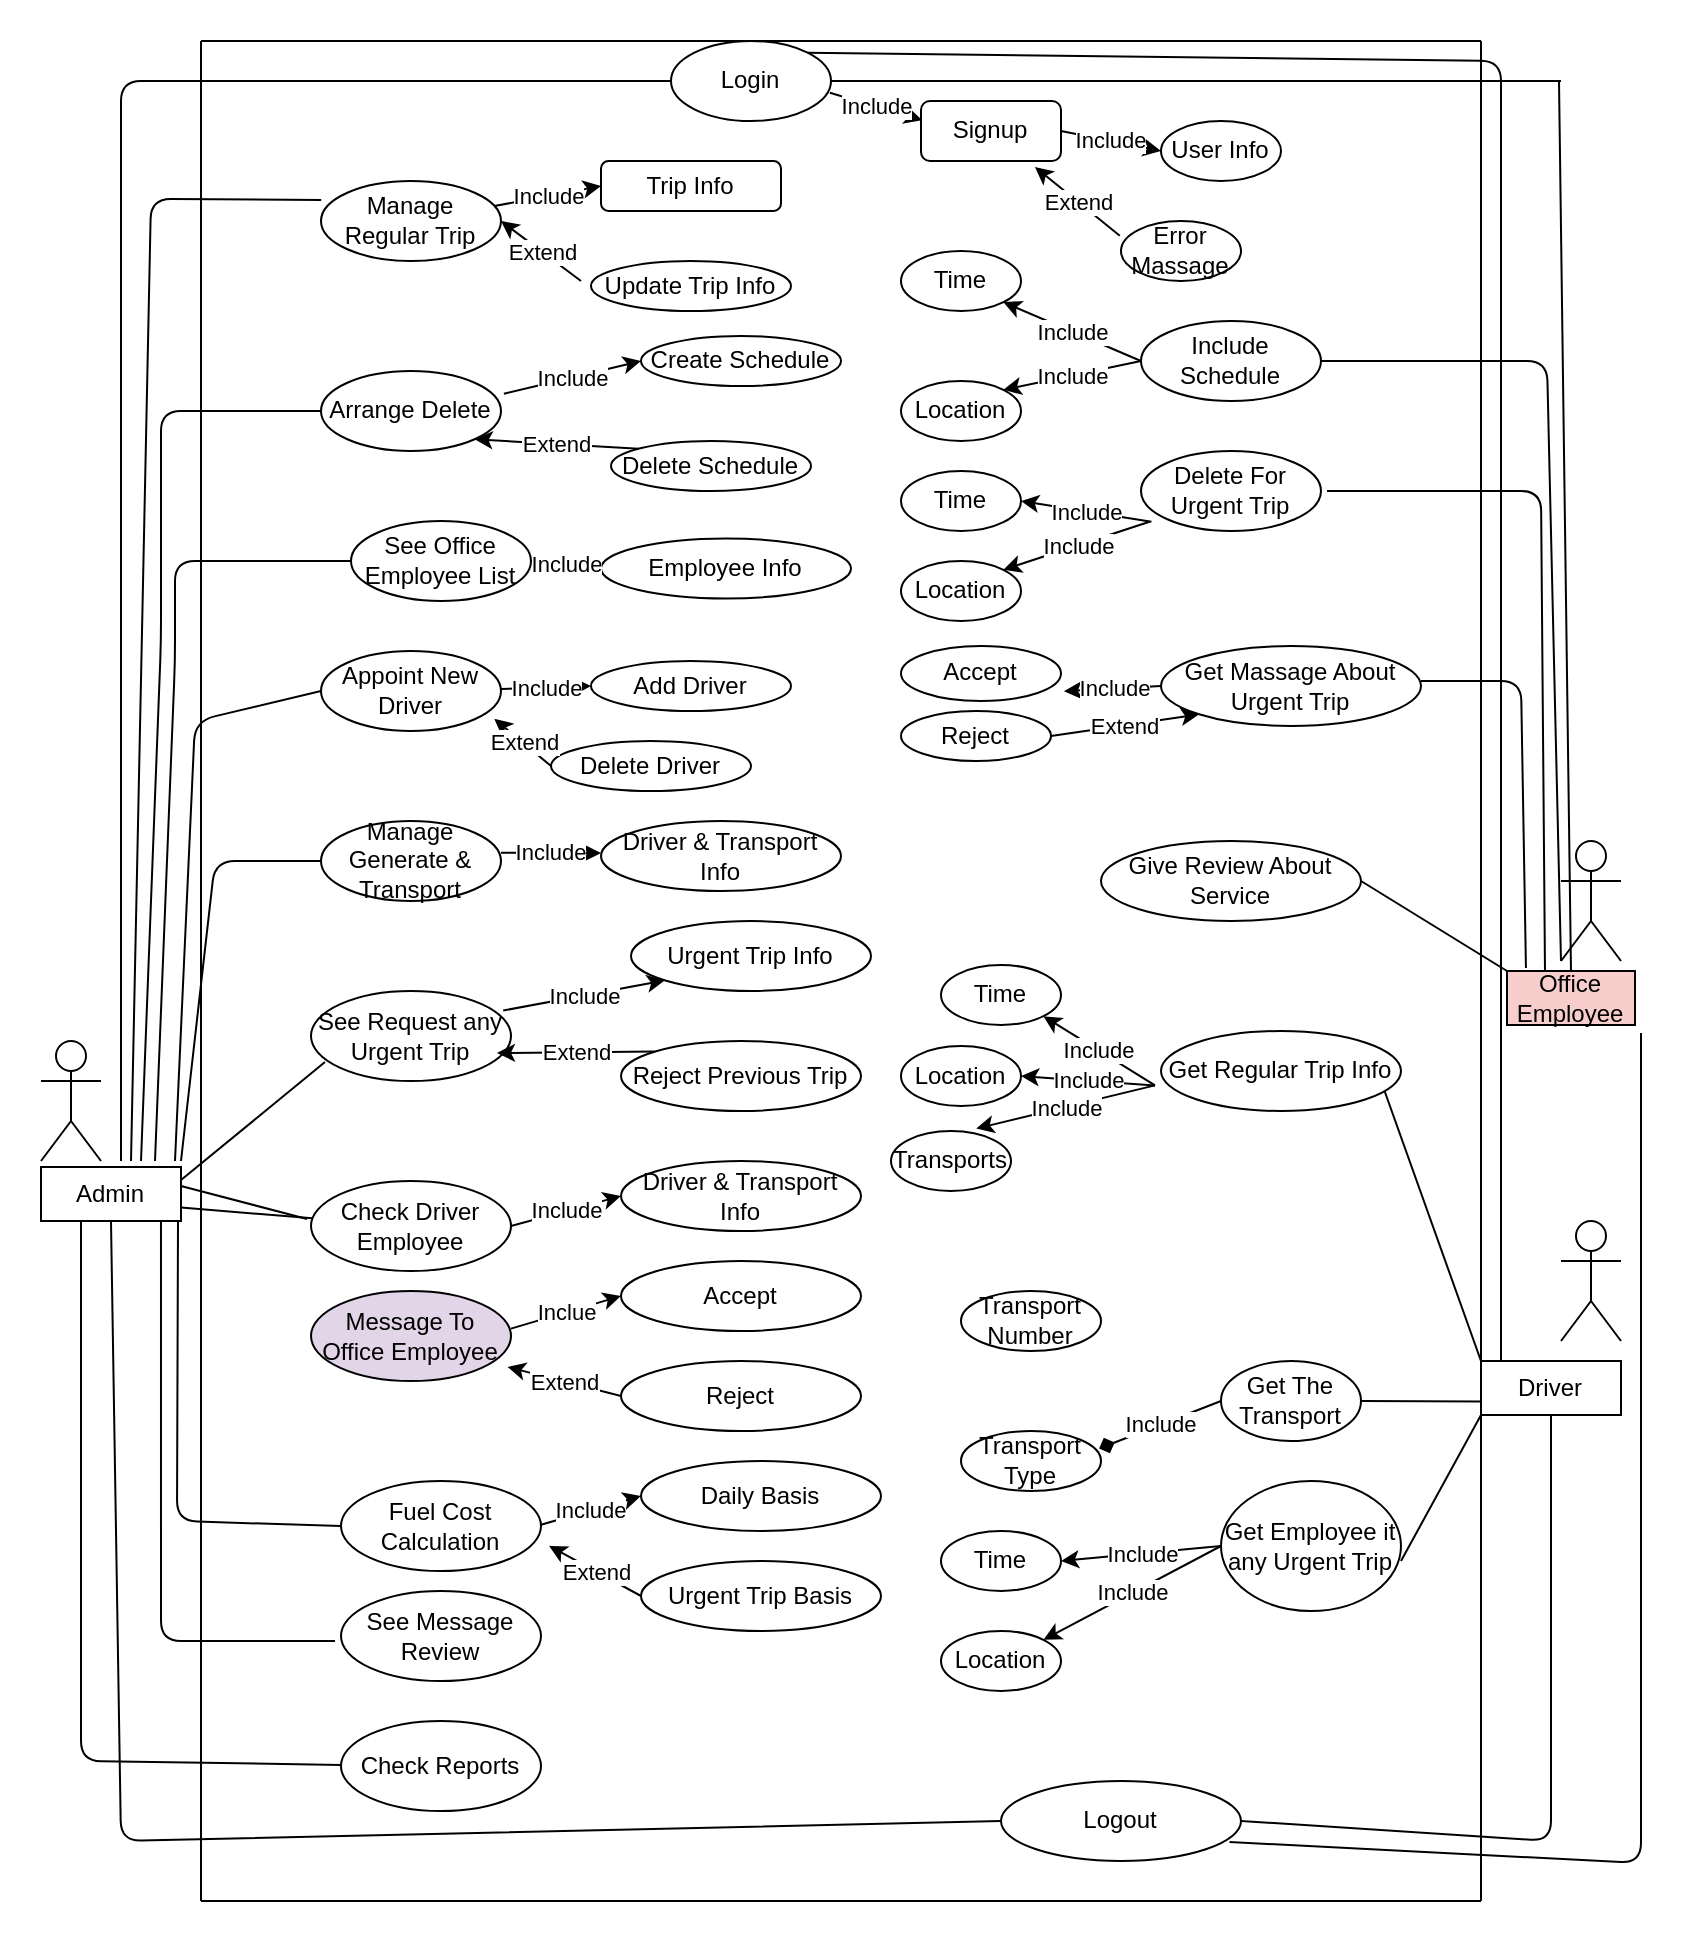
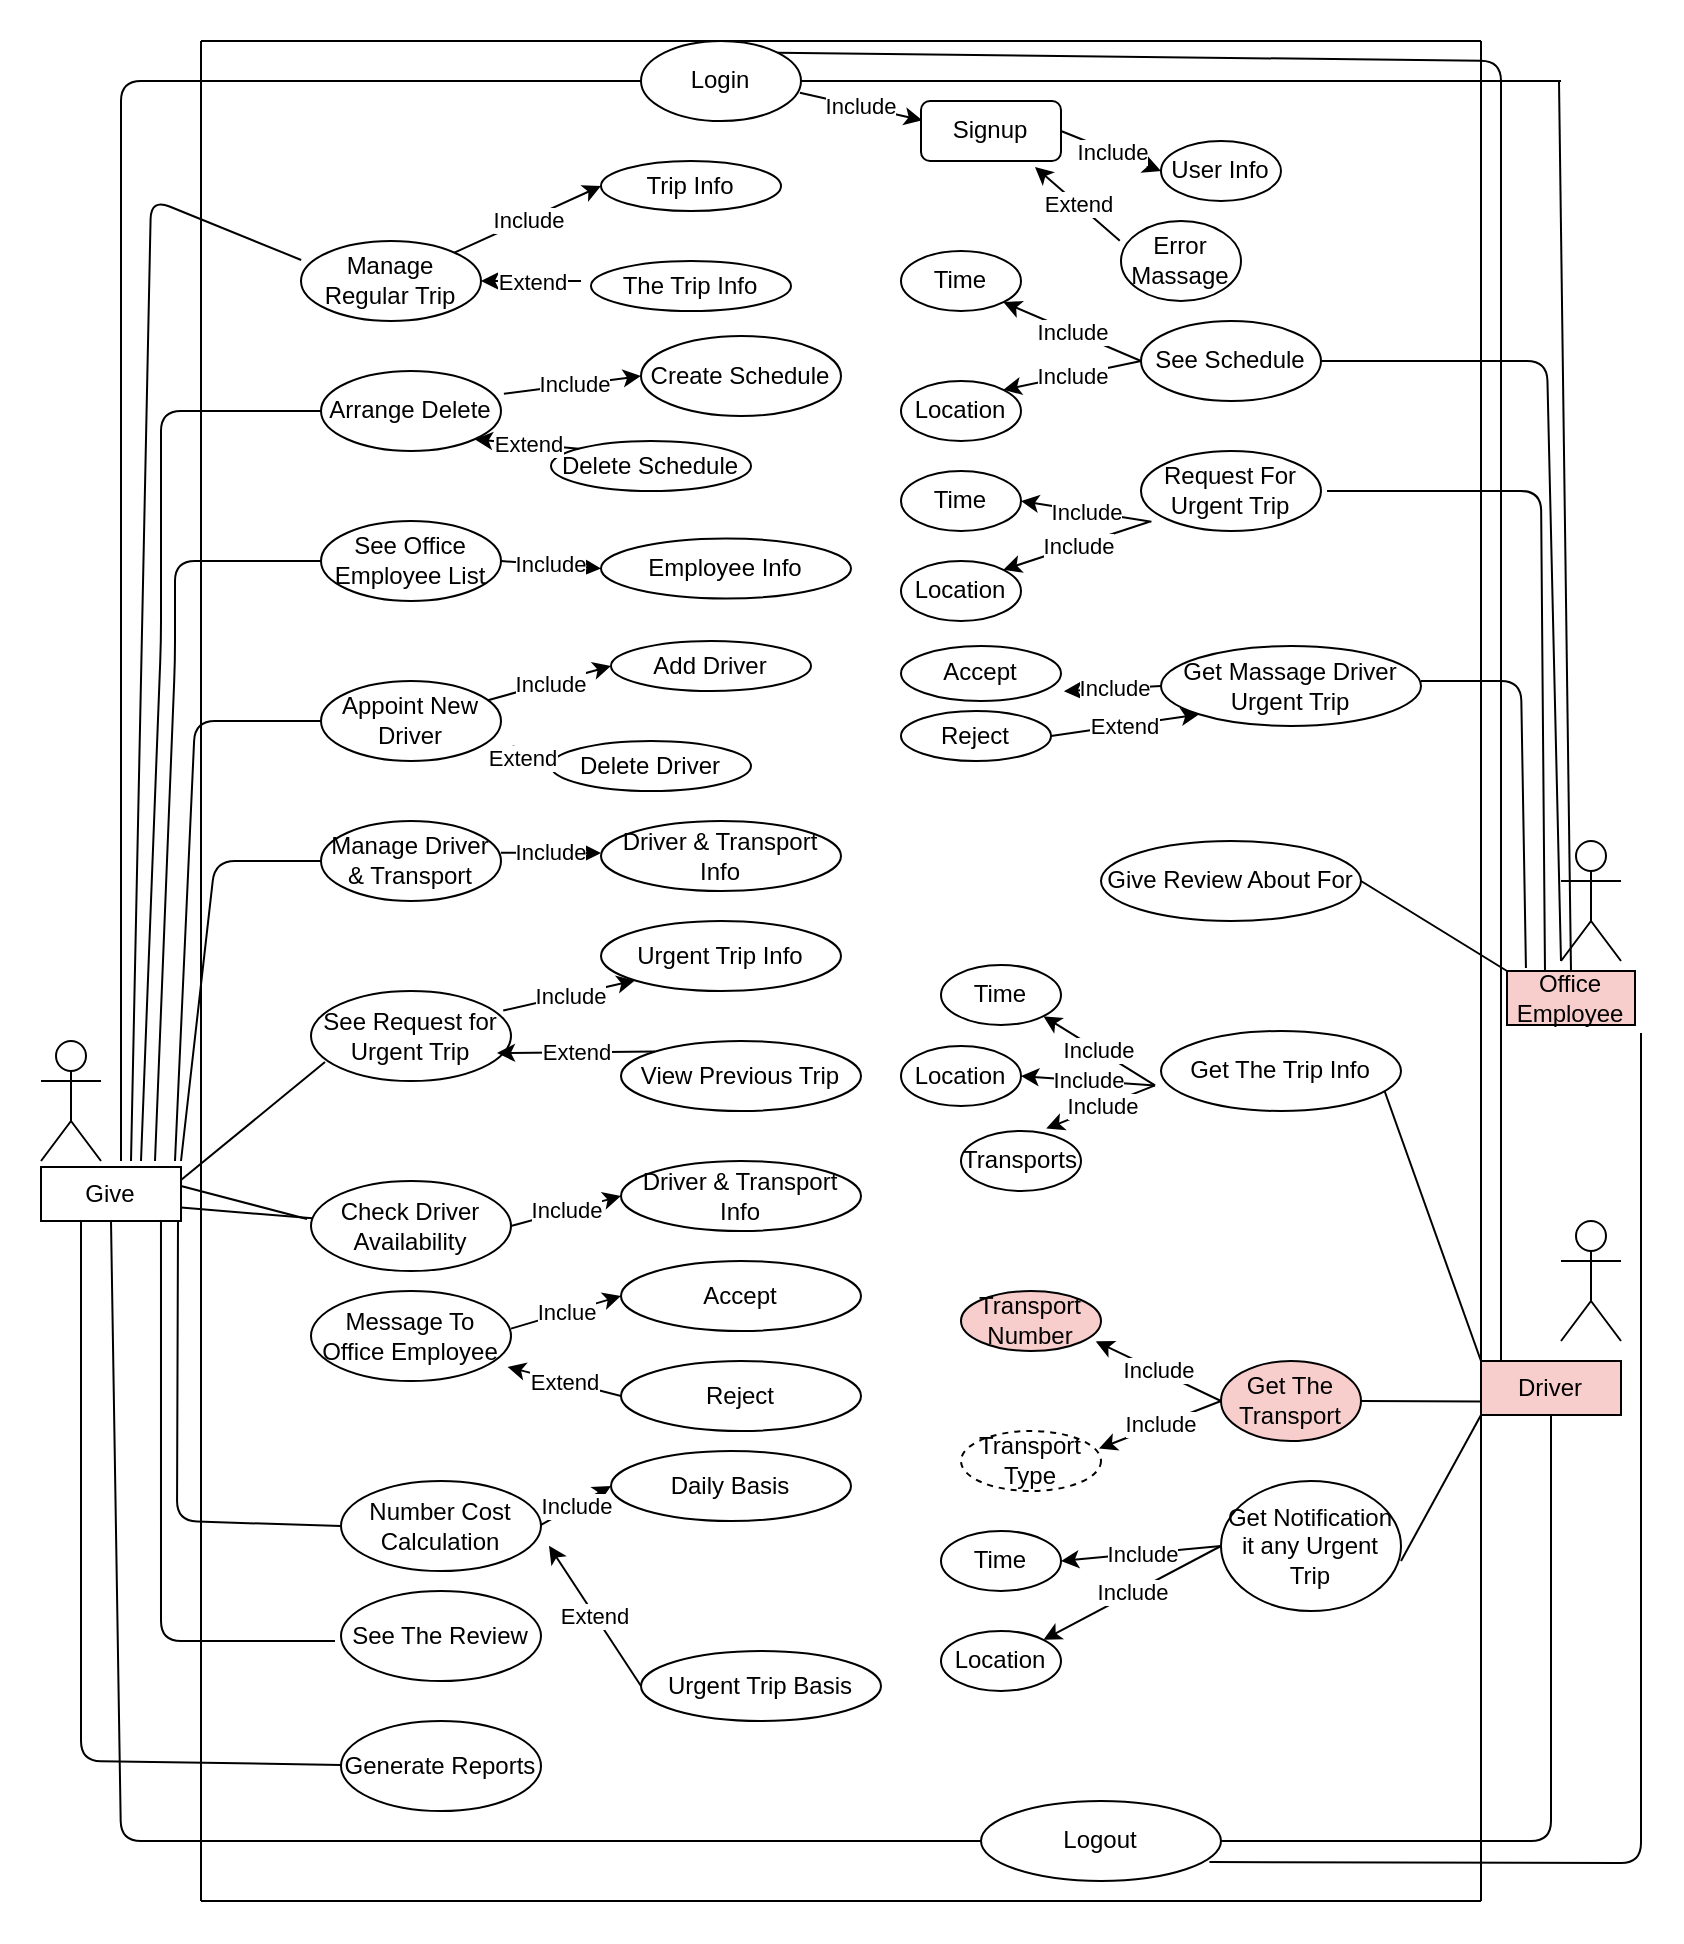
node "Login": moved (751, 81) -> (721, 81)
node "User Info": moved (1221, 151) -> (1221, 171)
node "Trip Info": shape rounded rectangle -> ellipse
node "Manage Regular Trip": moved (411, 221) -> (391, 281)
node "Error Massage": size 120x60 -> 120x80
node "Update Trip Info": label "Update Trip Info" -> "The Trip Info"
node "Create Schedule": size 200x50 -> 200x80
node "Include Schedule": label "Include Schedule" -> "See Schedule"
node "Delete Schedule": moved (711, 466) -> (651, 466)
node "Delete For Urgent Trip": label "Delete For Urgent Trip" -> "Request For Urgent Trip"
node "See Office Employee List": moved (441, 561) -> (411, 561)
node "Add Driver": moved (691, 686) -> (711, 666)
node "Get Massage About Urgent Trip": label "Get Massage About Urgent Trip" -> "Get Massage Driver Urgent Trip"
node "Appoint New Driver": moved (411, 691) -> (411, 721)
node "Manage Generate & Transport": label "Manage Generate & Transport" -> "Manage Driver & Transport"
node "Give Review About Service": label "Give Review About Service" -> "Give Review About For"
node "Urgent Trip Info": moved (751, 956) -> (721, 956)
node "See Request any Urgent Trip": label "See Request any Urgent Trip" -> "See Request for Urgent Trip"
node "Get Regular Trip Info": label "Get Regular Trip Info" -> "Get The Trip Info"
node "Reject Previous Trip": label "Reject Previous Trip" -> "View Previous Trip"
node "Transports": moved (951, 1161) -> (1021, 1161)
node "Admin": label "Admin" -> "Give"
node "Check Driver Employee": label "Check Driver Employee" -> "Check Driver Availability"
node "Transport Number": fillcolor #ffffff -> #f8cecc
node "Message To Office Employee": fillcolor #e1d5e7 -> #ffffff
edge "Get The Transport" -> "Transport Number": added, label "Include"
node "Driver": fillcolor #ffffff -> #f8cecc
node "Get The Transport": fillcolor #ffffff -> #f8cecc
edge "Get The Transport" -> "Transport Type": arrowhead diamond -> classic
node "Transport Type": style solid -> dashed
node "Daily Basis": moved (761, 1496) -> (731, 1486)
node "Fuel Cost Calculation": label "Fuel Cost Calculation" -> "Number Cost Calculation"
node "Get Employee it any Urgent Trip": label "Get Employee it any Urgent Trip" -> "Get Notification it any Urgent Trip"
node "Urgent Trip Basis": moved (761, 1596) -> (761, 1686)
node "See Message Review": label "See Message Review" -> "See The Review"
node "Check Reports": label "Check Reports" -> "Generate Reports"
node "Logout": moved (1121, 1821) -> (1101, 1841)
